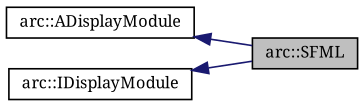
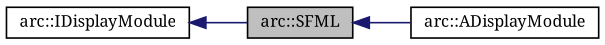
edge "arc::SFML" -> "arc::ADisplayModule": reversed
